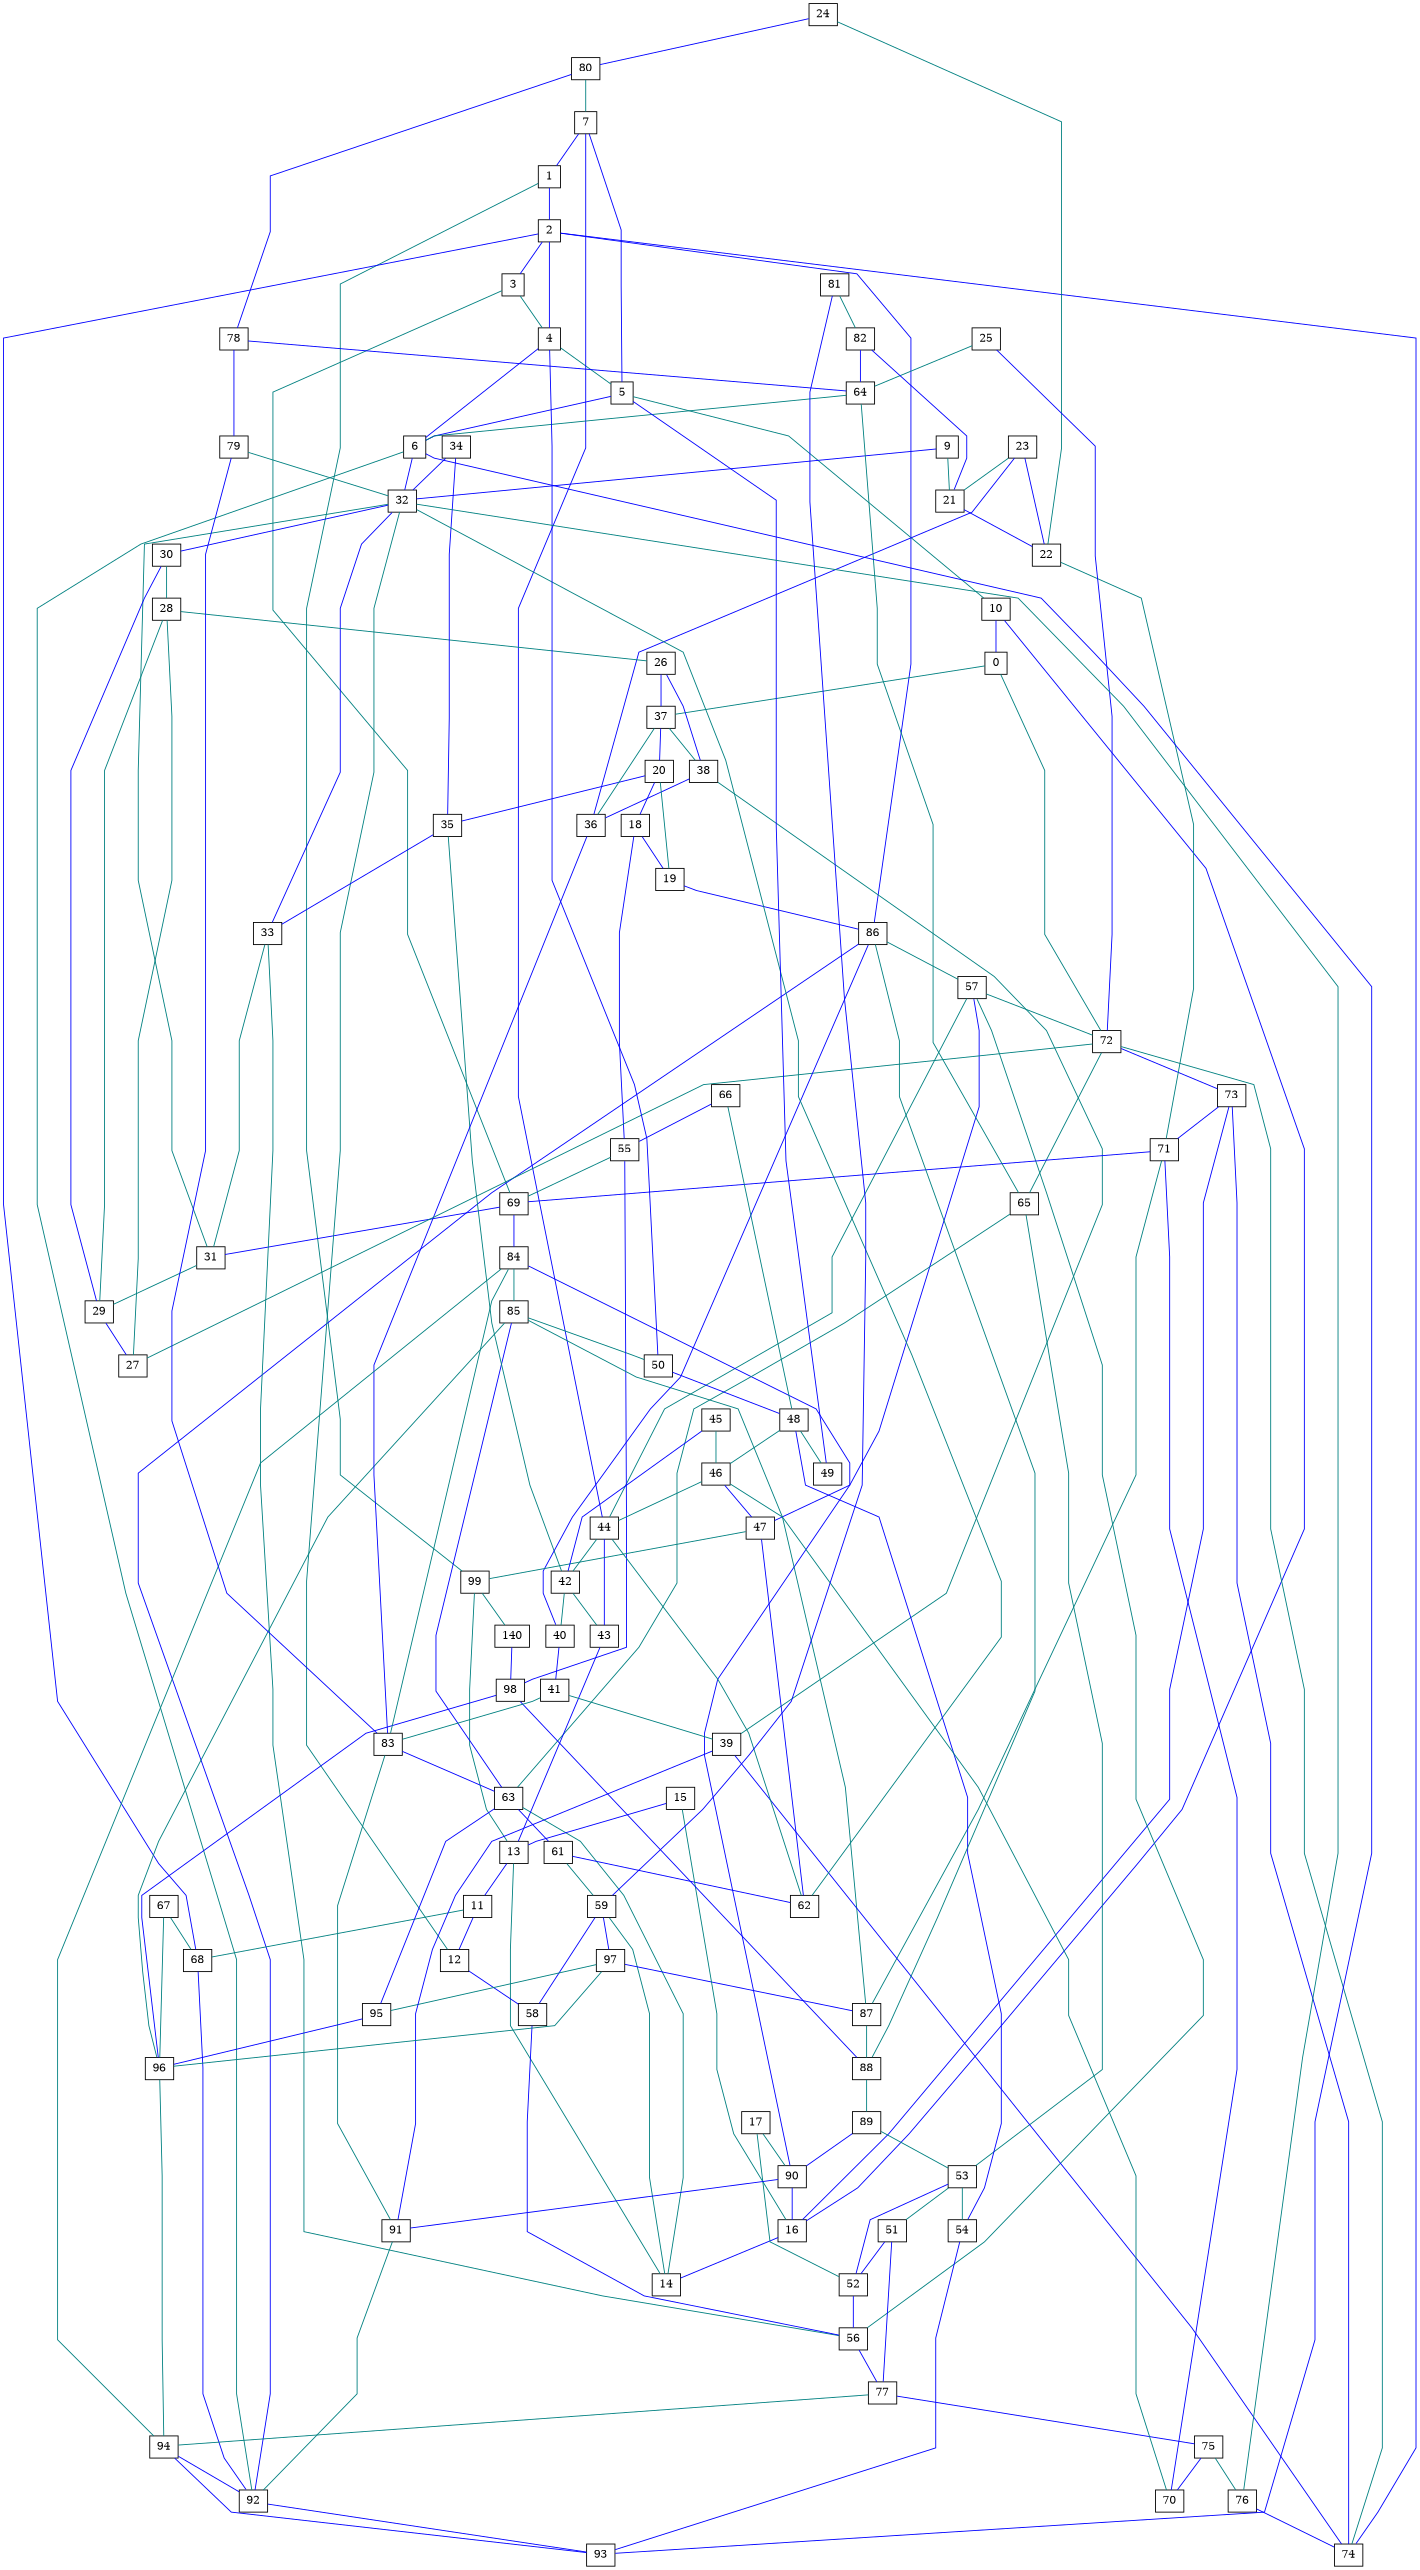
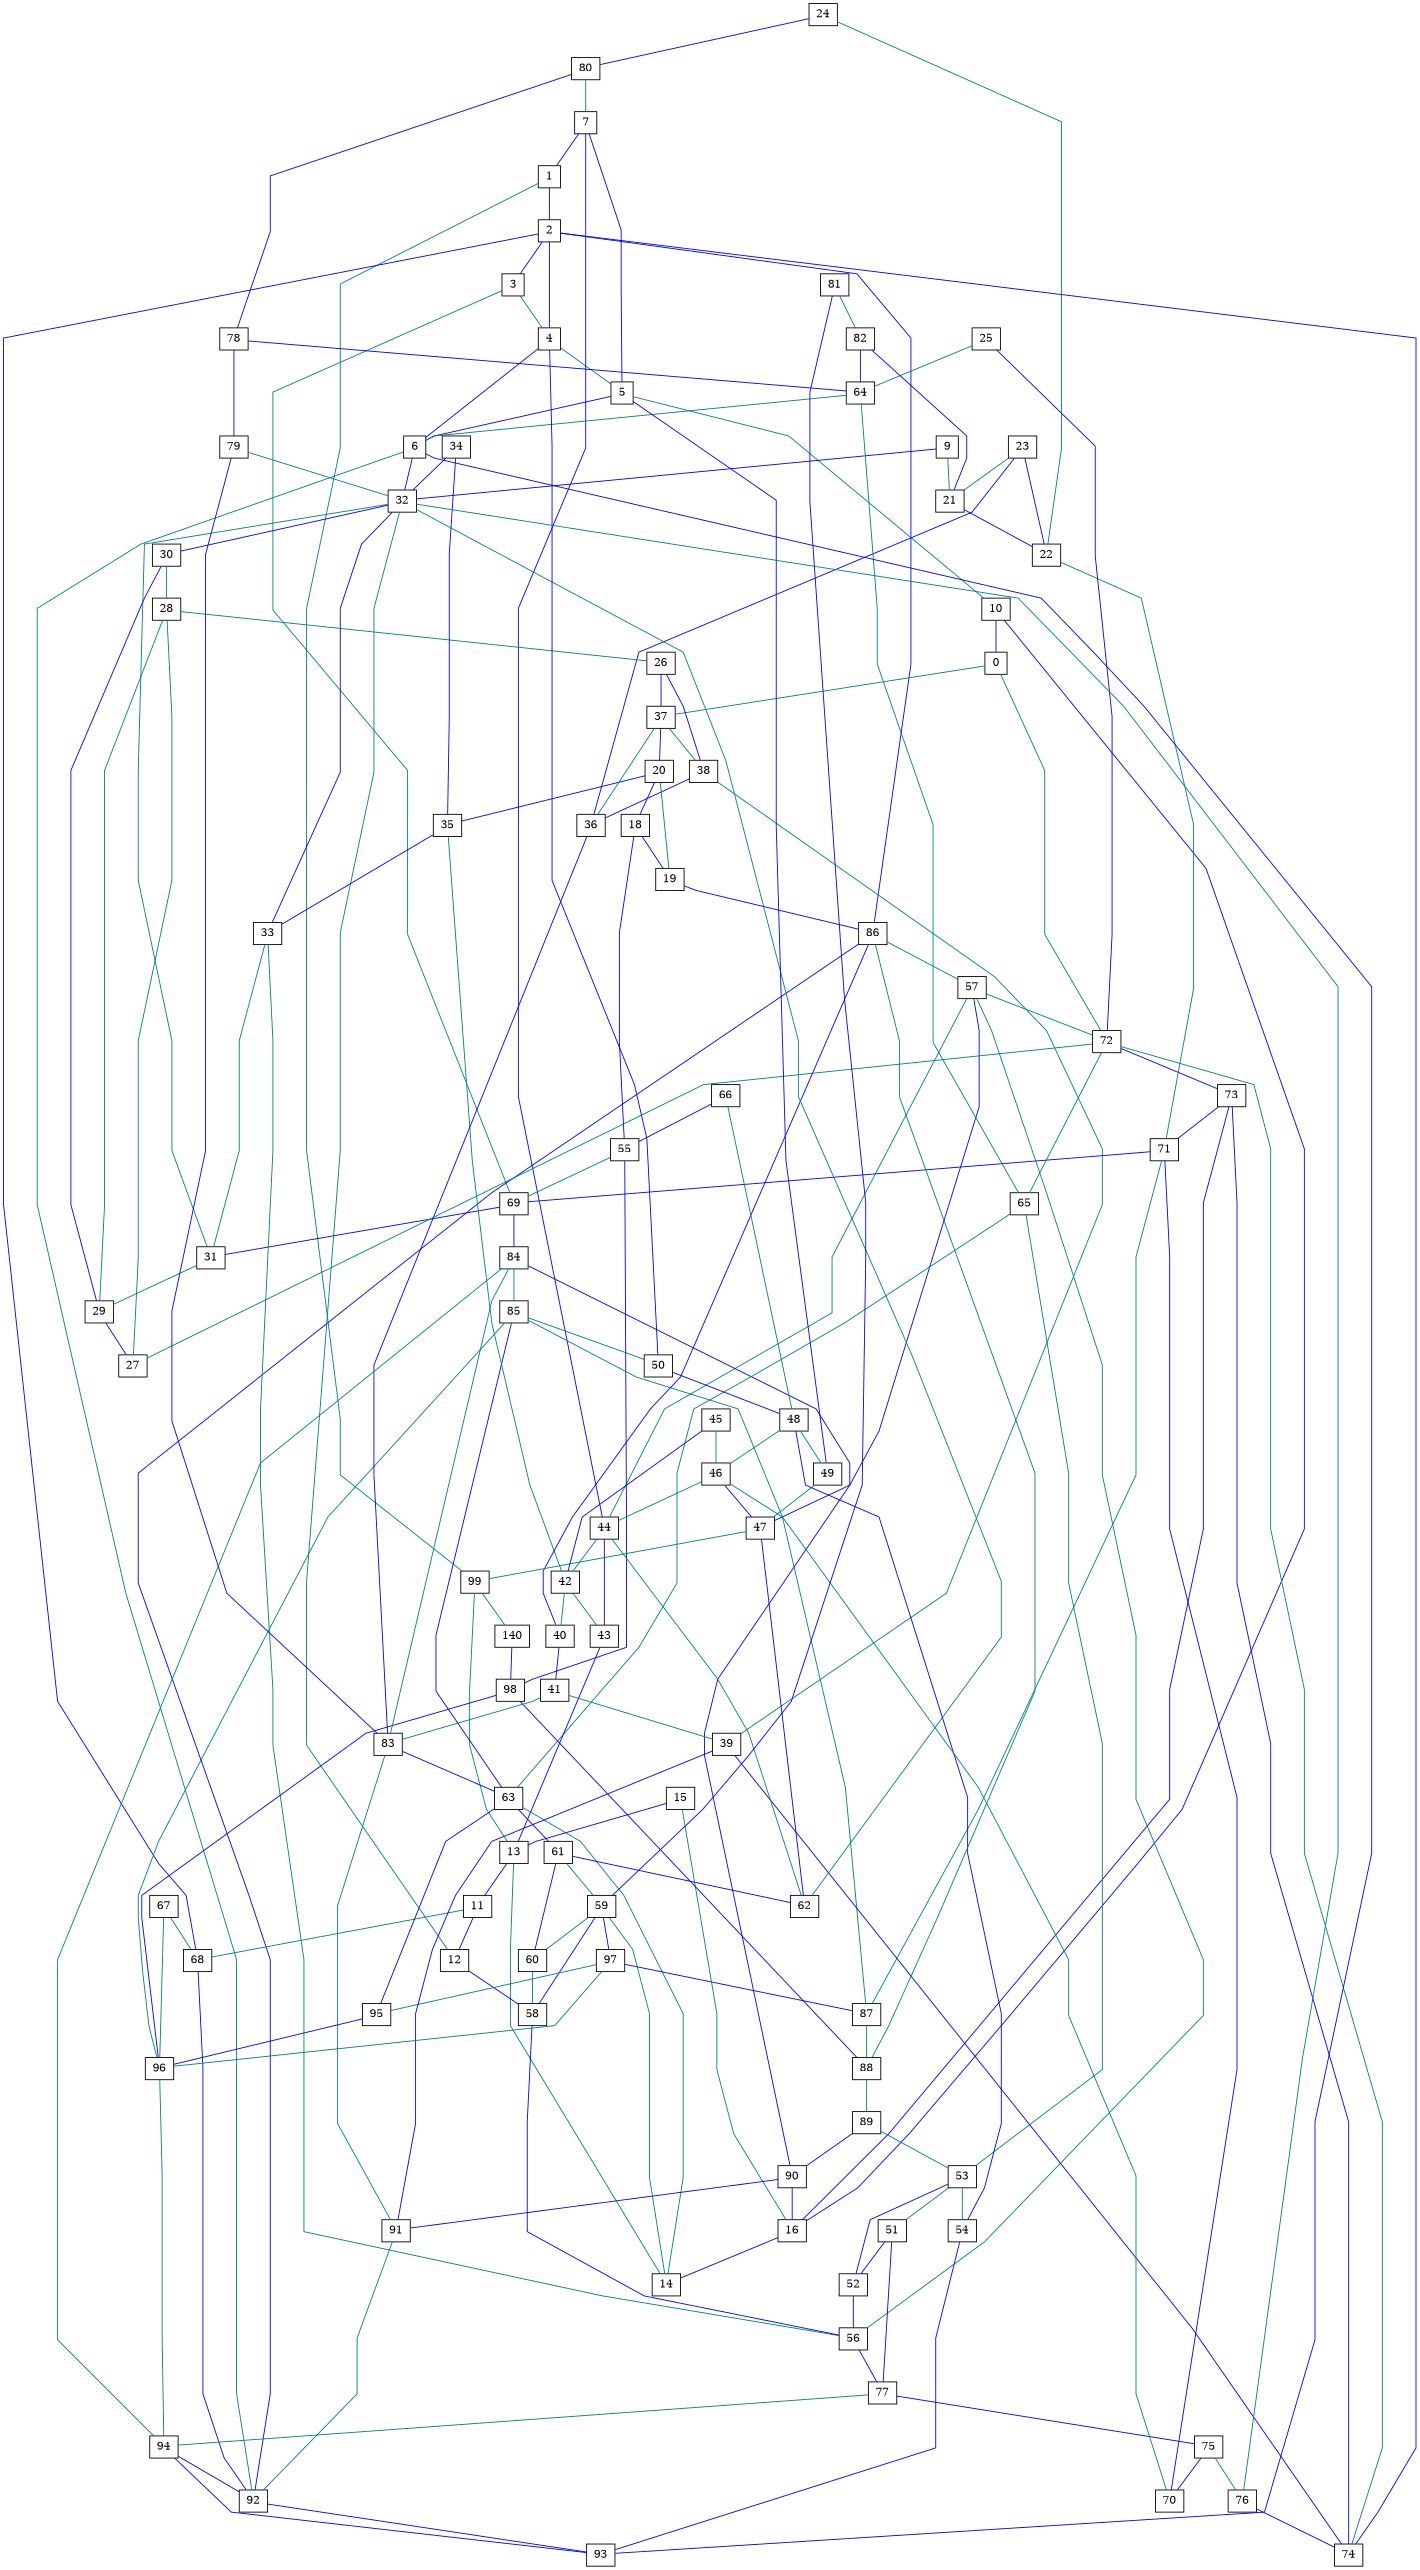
edge "49" -- "47": added
node "60": added
node "17": removed
